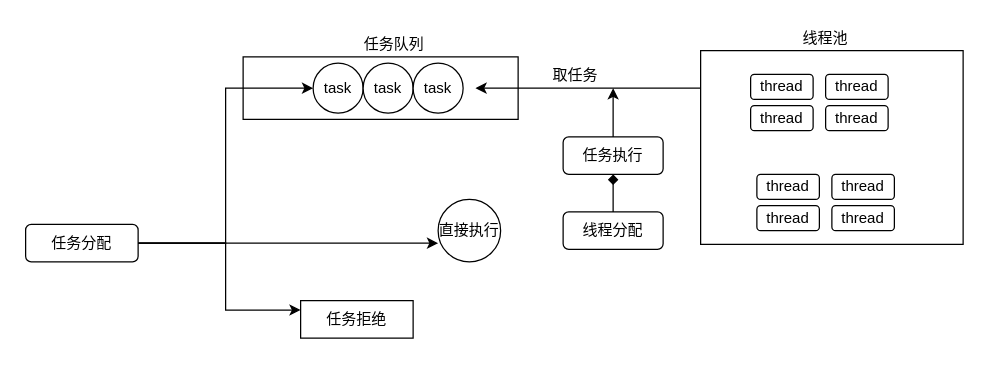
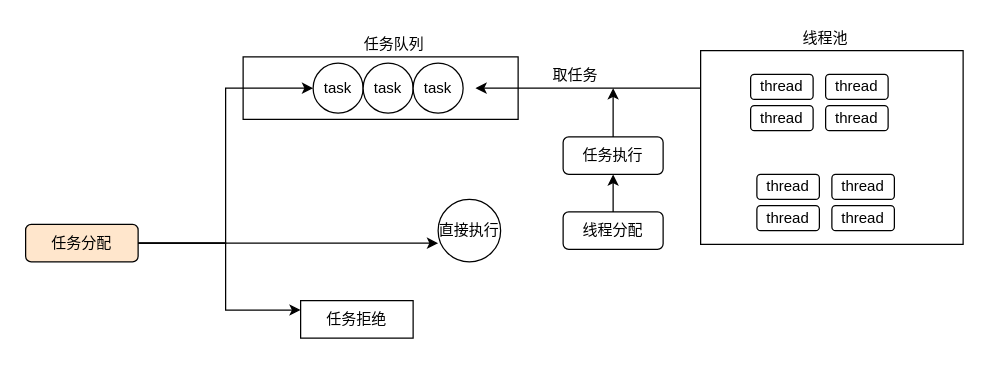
edge "线程分配" -> "任务执行": arrowhead diamond -> classic
node "任务分配": fillcolor #ffffff -> #ffe6cc
